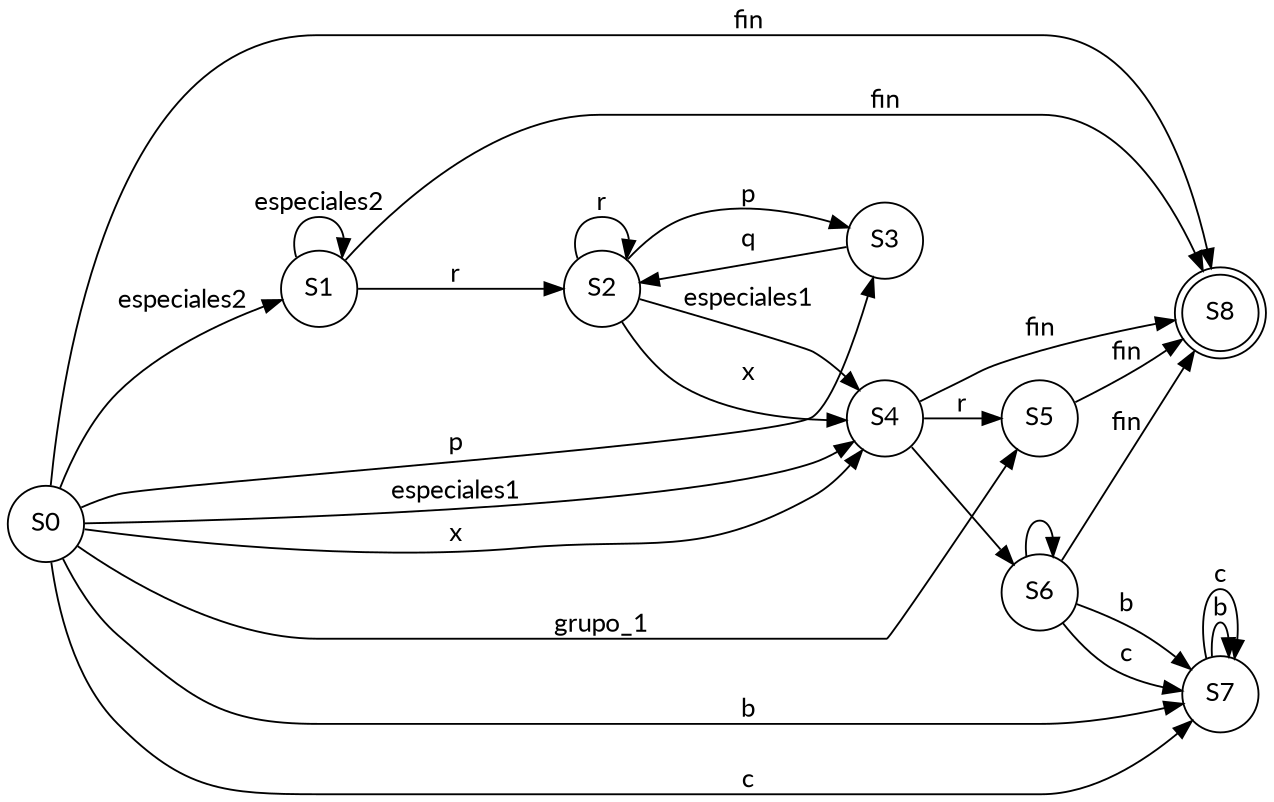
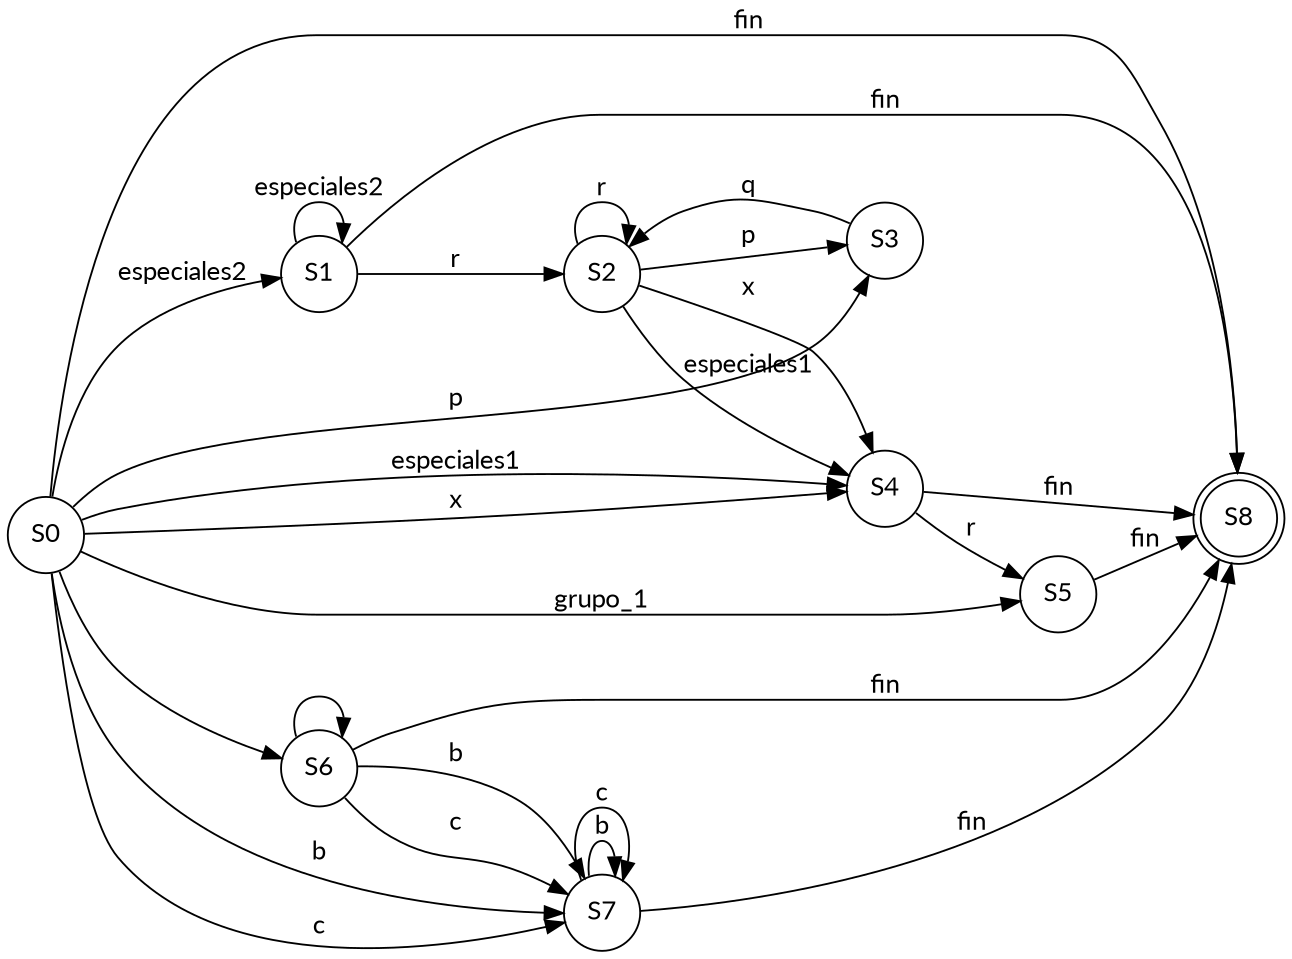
edge "S4" -> "S6": now "S0" -> "S6"
edge "S7" -> "S8": added, label "fin"
